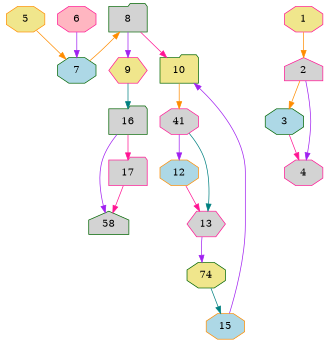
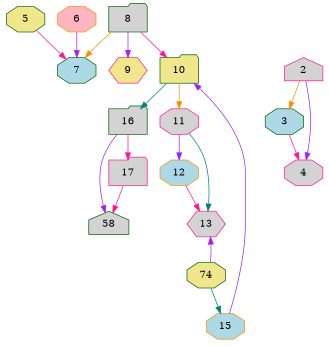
node "5": color darkorange -> darkgreen
node "6": color deeppink -> darkorange
node "1": removed
edge "5" -> "7": color darkorange -> deeppink
edge "7" -> "8": reversed
edge "9" -> "16": now "10" -> "16"
node "41": label "41" -> "11"
edge "13" -> "74": reversed
